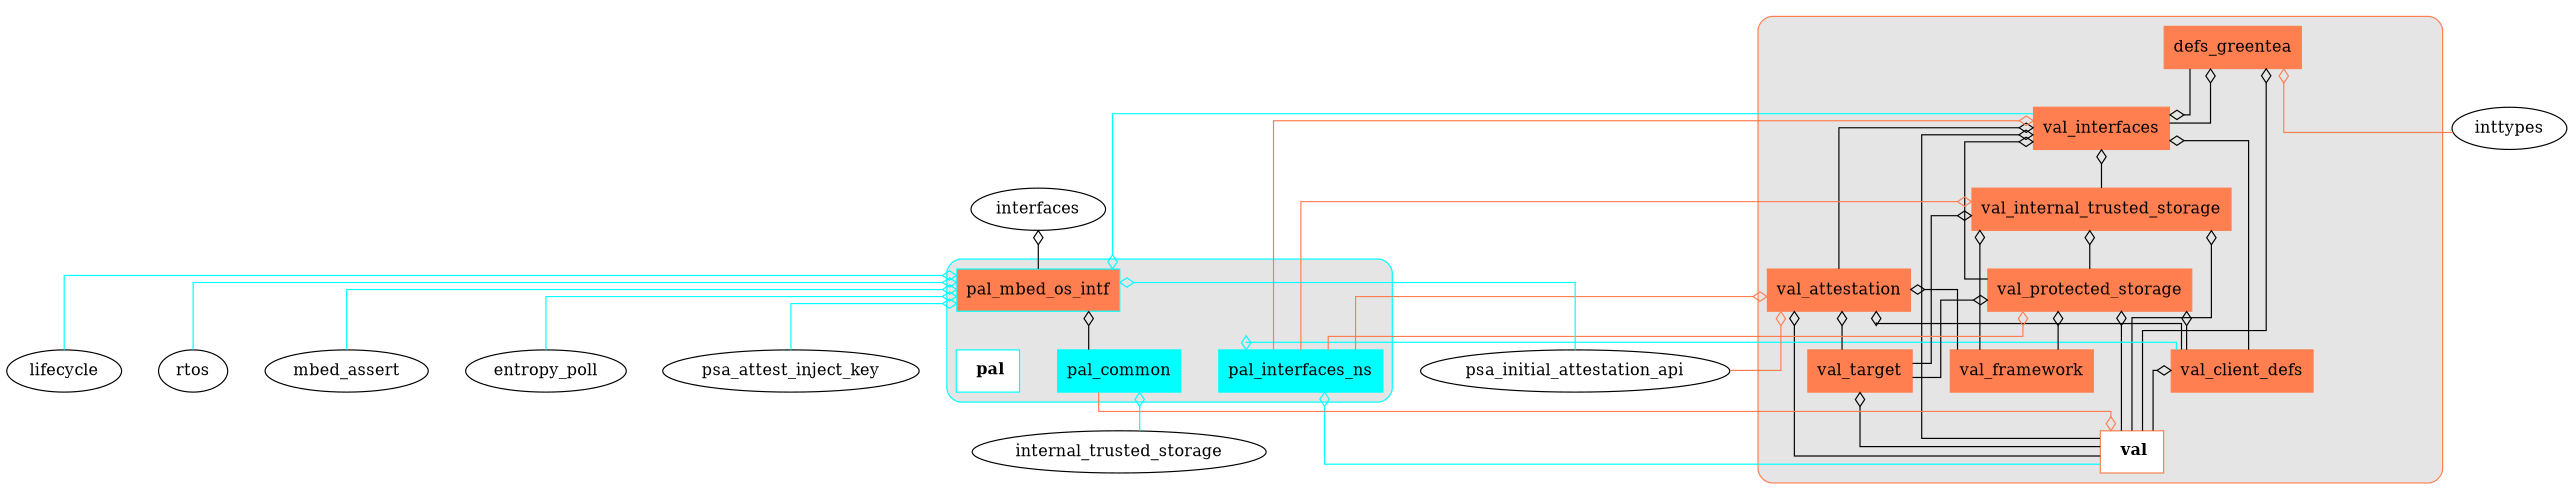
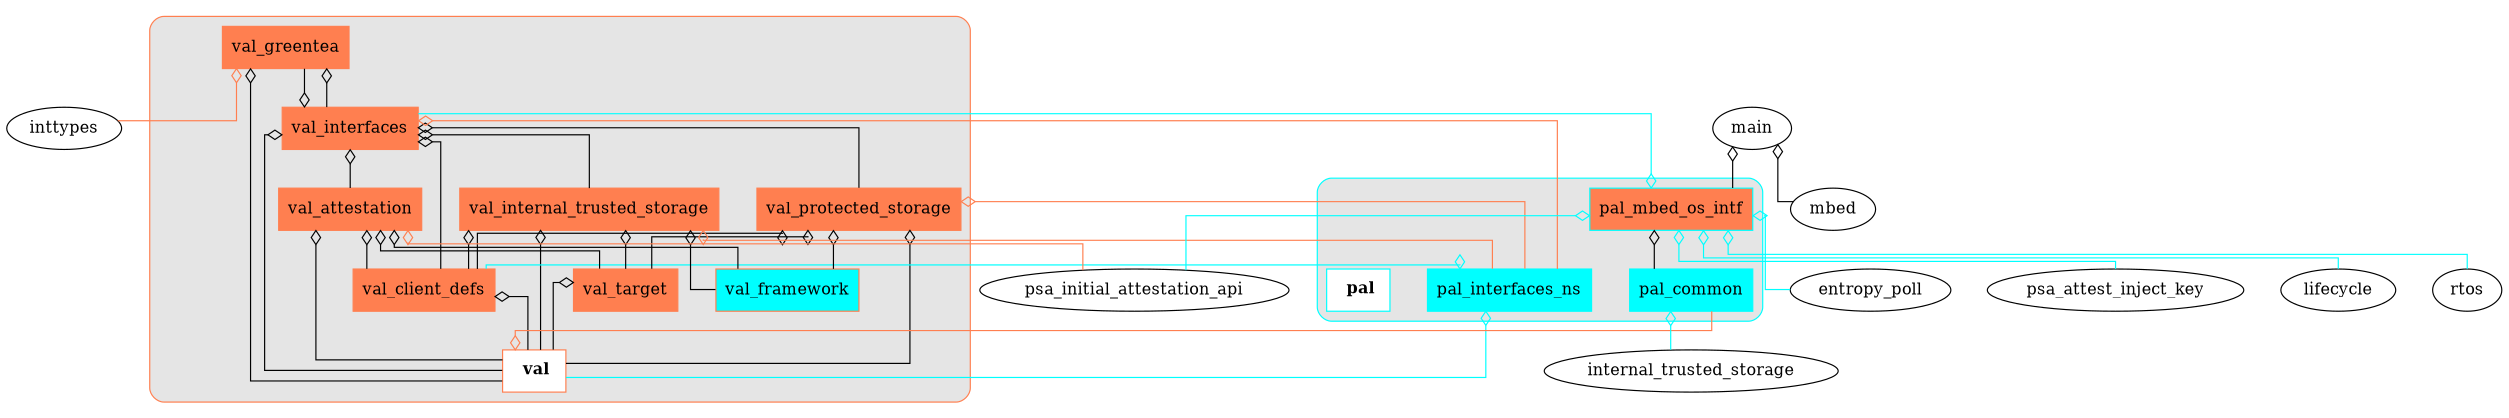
node "defs_greentea": label "defs_greentea" -> "val_greentea"
node "interfaces": label "interfaces" -> "main"
node "mbed": added
edge "val_protected_storage" -> "val_internal_trusted_storage": now "val_client_defs" -> "val_internal_trusted_storage"
edge "pal_interfaces_ns" -> "val_attestation": removed
node "mbed_assert": removed
node "val_framework": fillcolor coral -> cyan
